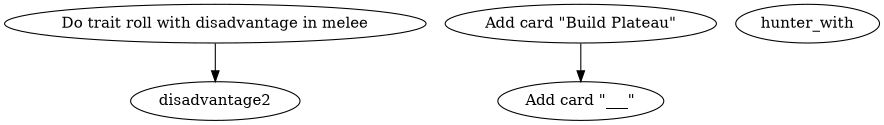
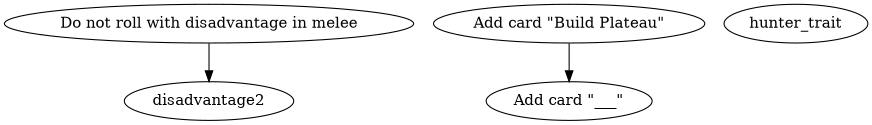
node "Do trait roll with disadvantage in melee": label "Do trait roll with disadvantage in melee" -> "Do not roll with disadvantage in melee"
node "hunter_with": label "hunter_with" -> "hunter_trait"
